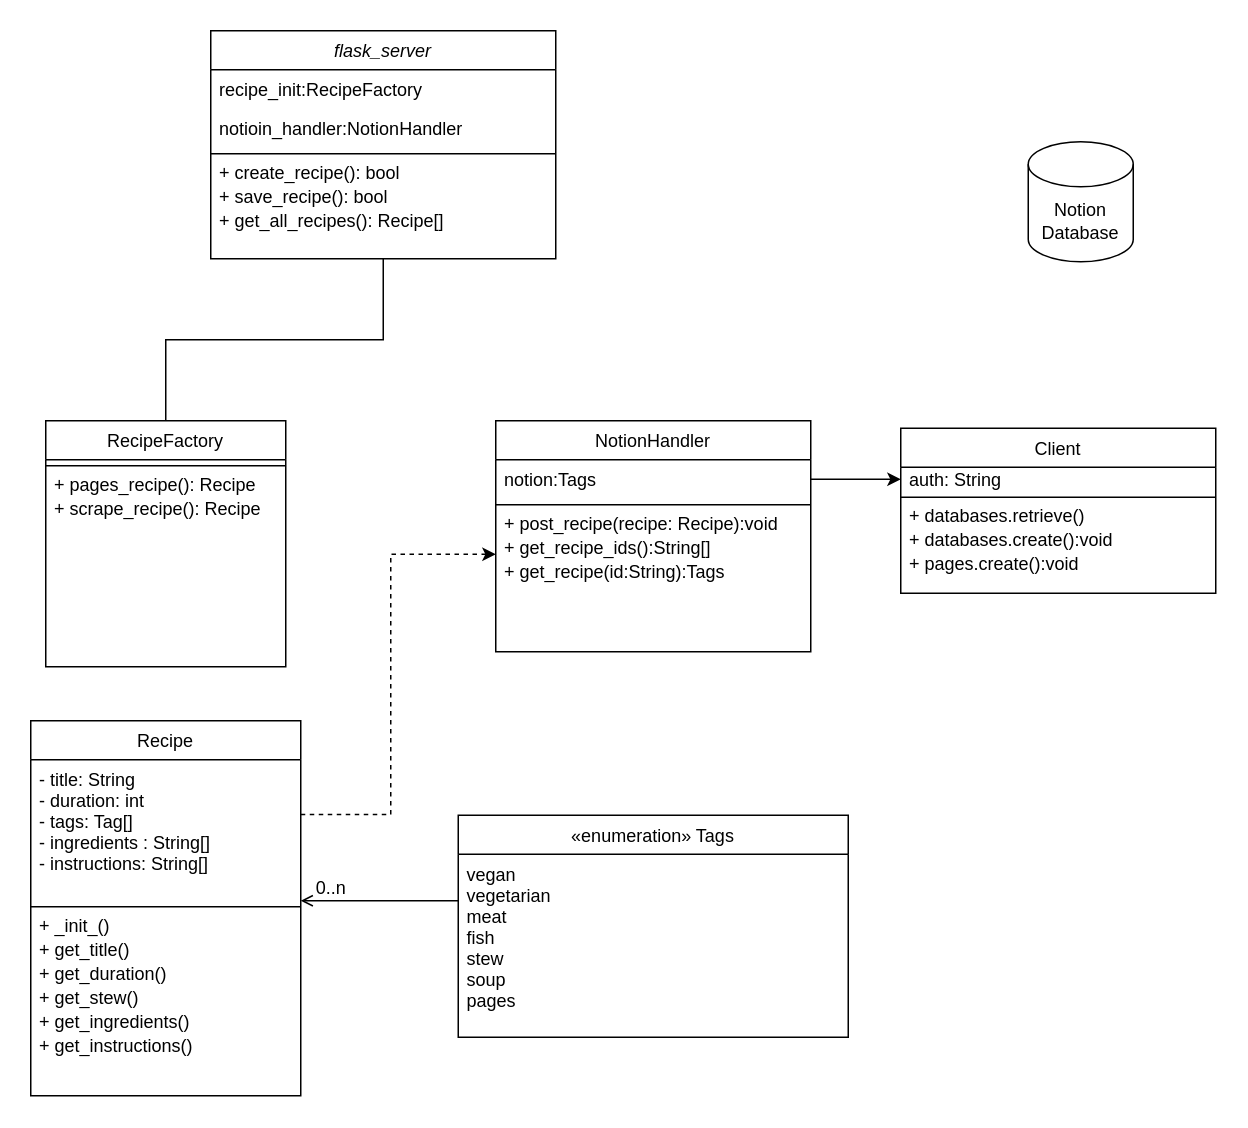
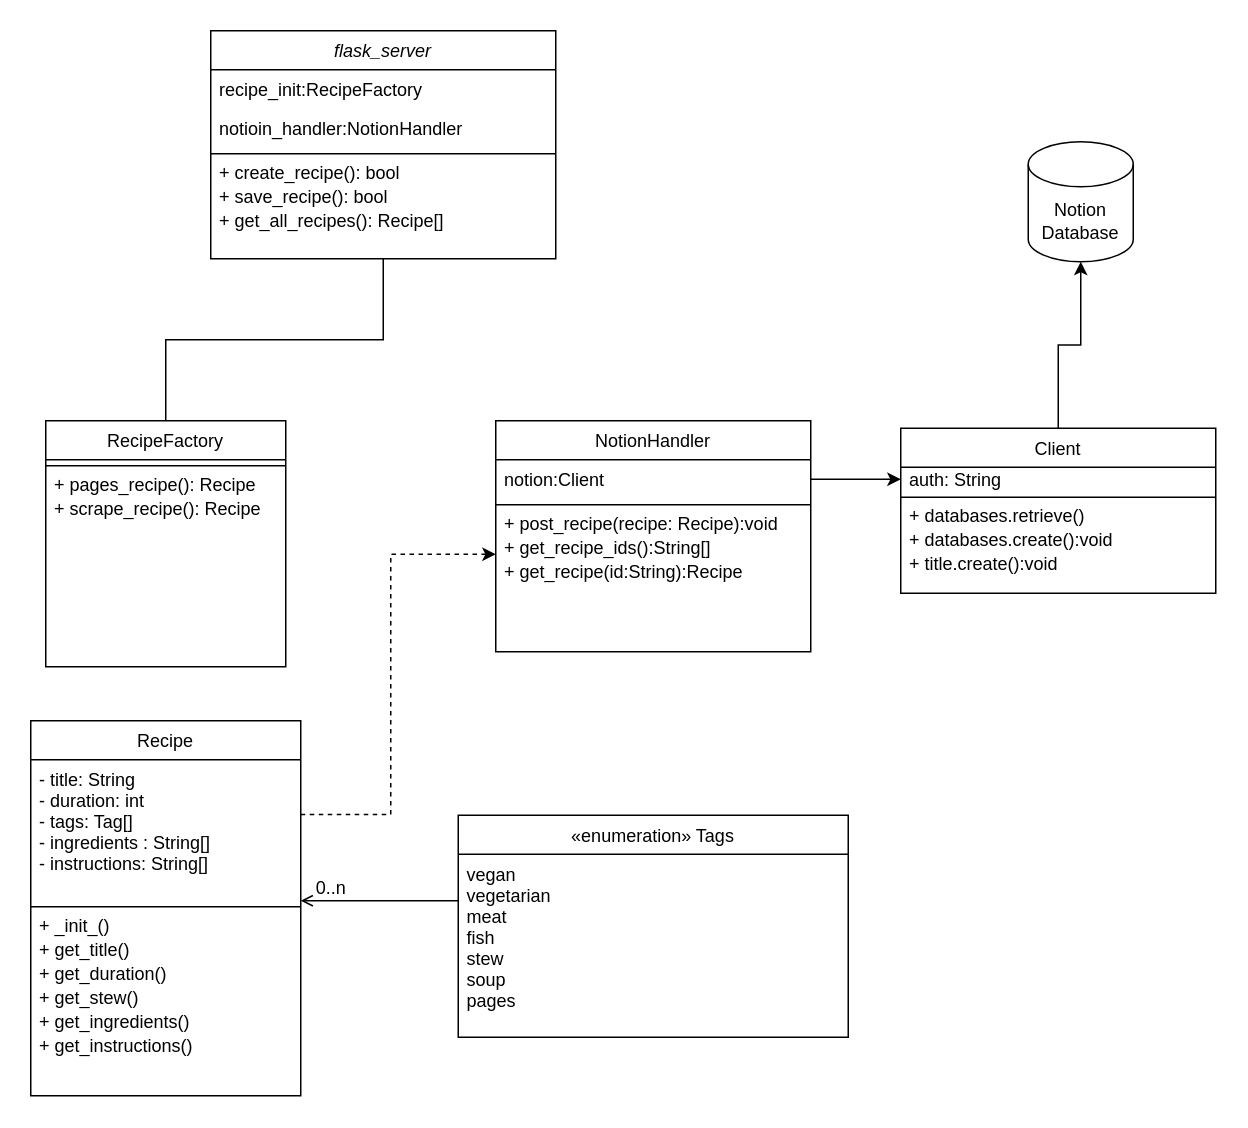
edge "Client" -> "Notion Database": added
node "notion:Tags": label "notion:Tags" -> "notion:Client"
node "+ pages.create():void": label "+ pages.create():void" -> "+ title.create():void"
node "+ get_recipe(id:String):Tags": label "+ get_recipe(id:String):Tags" -> "+ get_recipe(id:String):Recipe"
